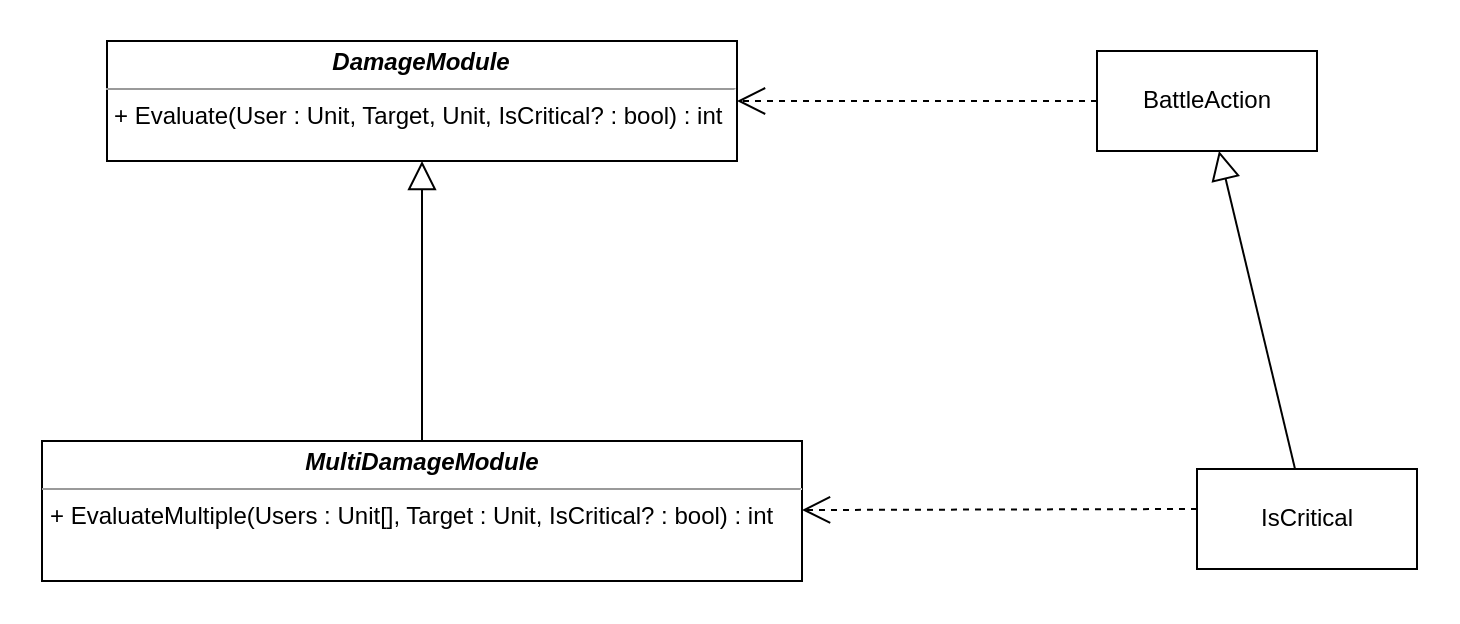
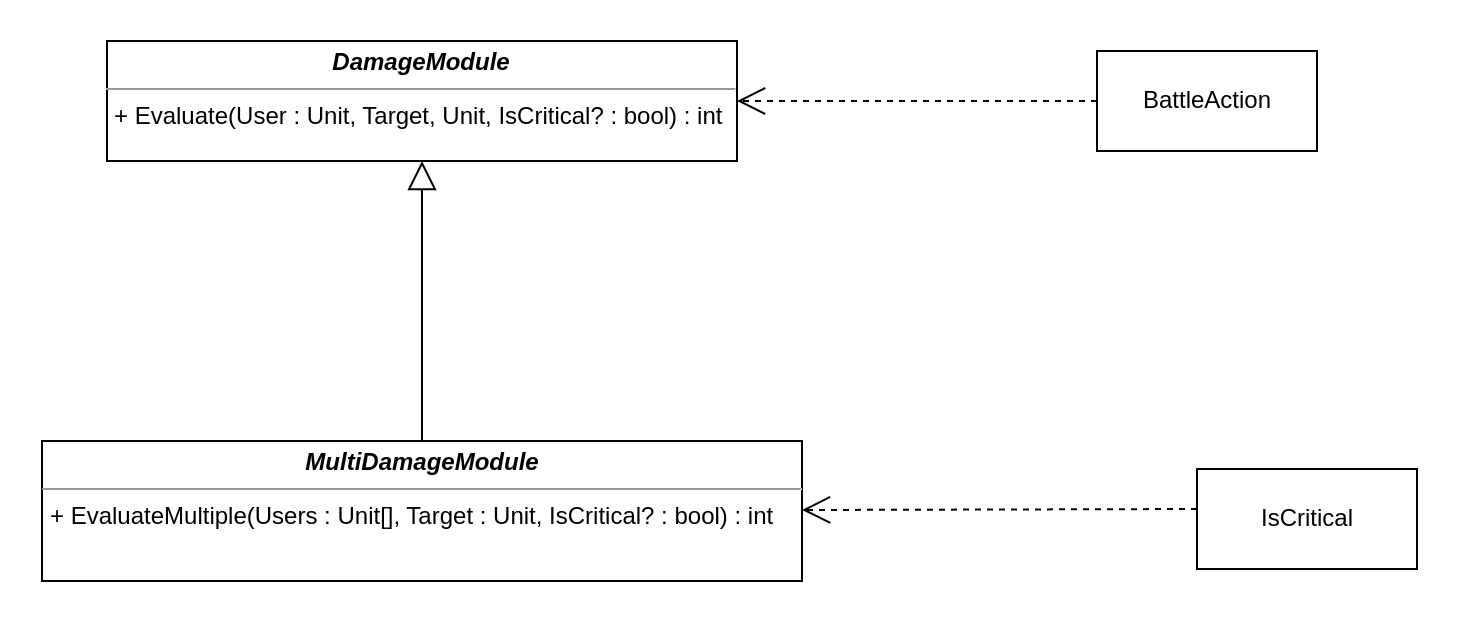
edge "IsCritical" -> "BattleAction": removed
